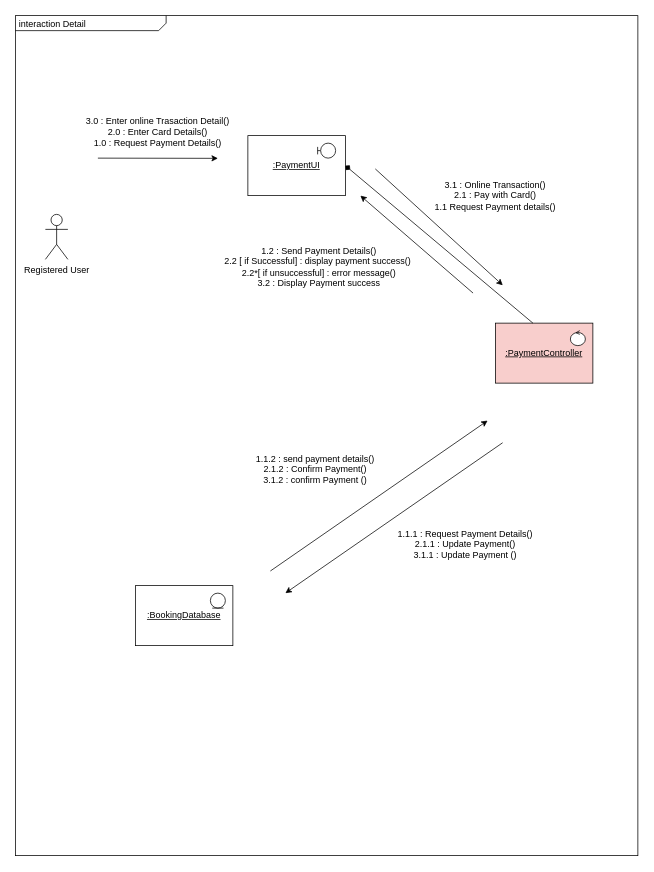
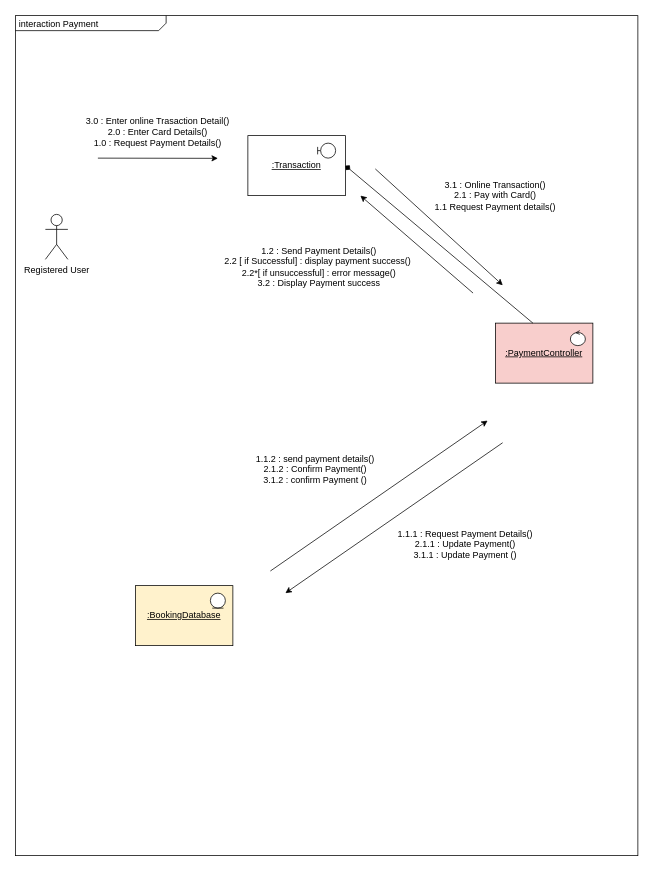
node "interaction Detail": label "interaction Detail" -> "interaction Payment"
node ":PaymentUI": label ":PaymentUI" -> ":Transaction"
node ":BookingDatabase": fillcolor #ffffff -> #fff2cc
